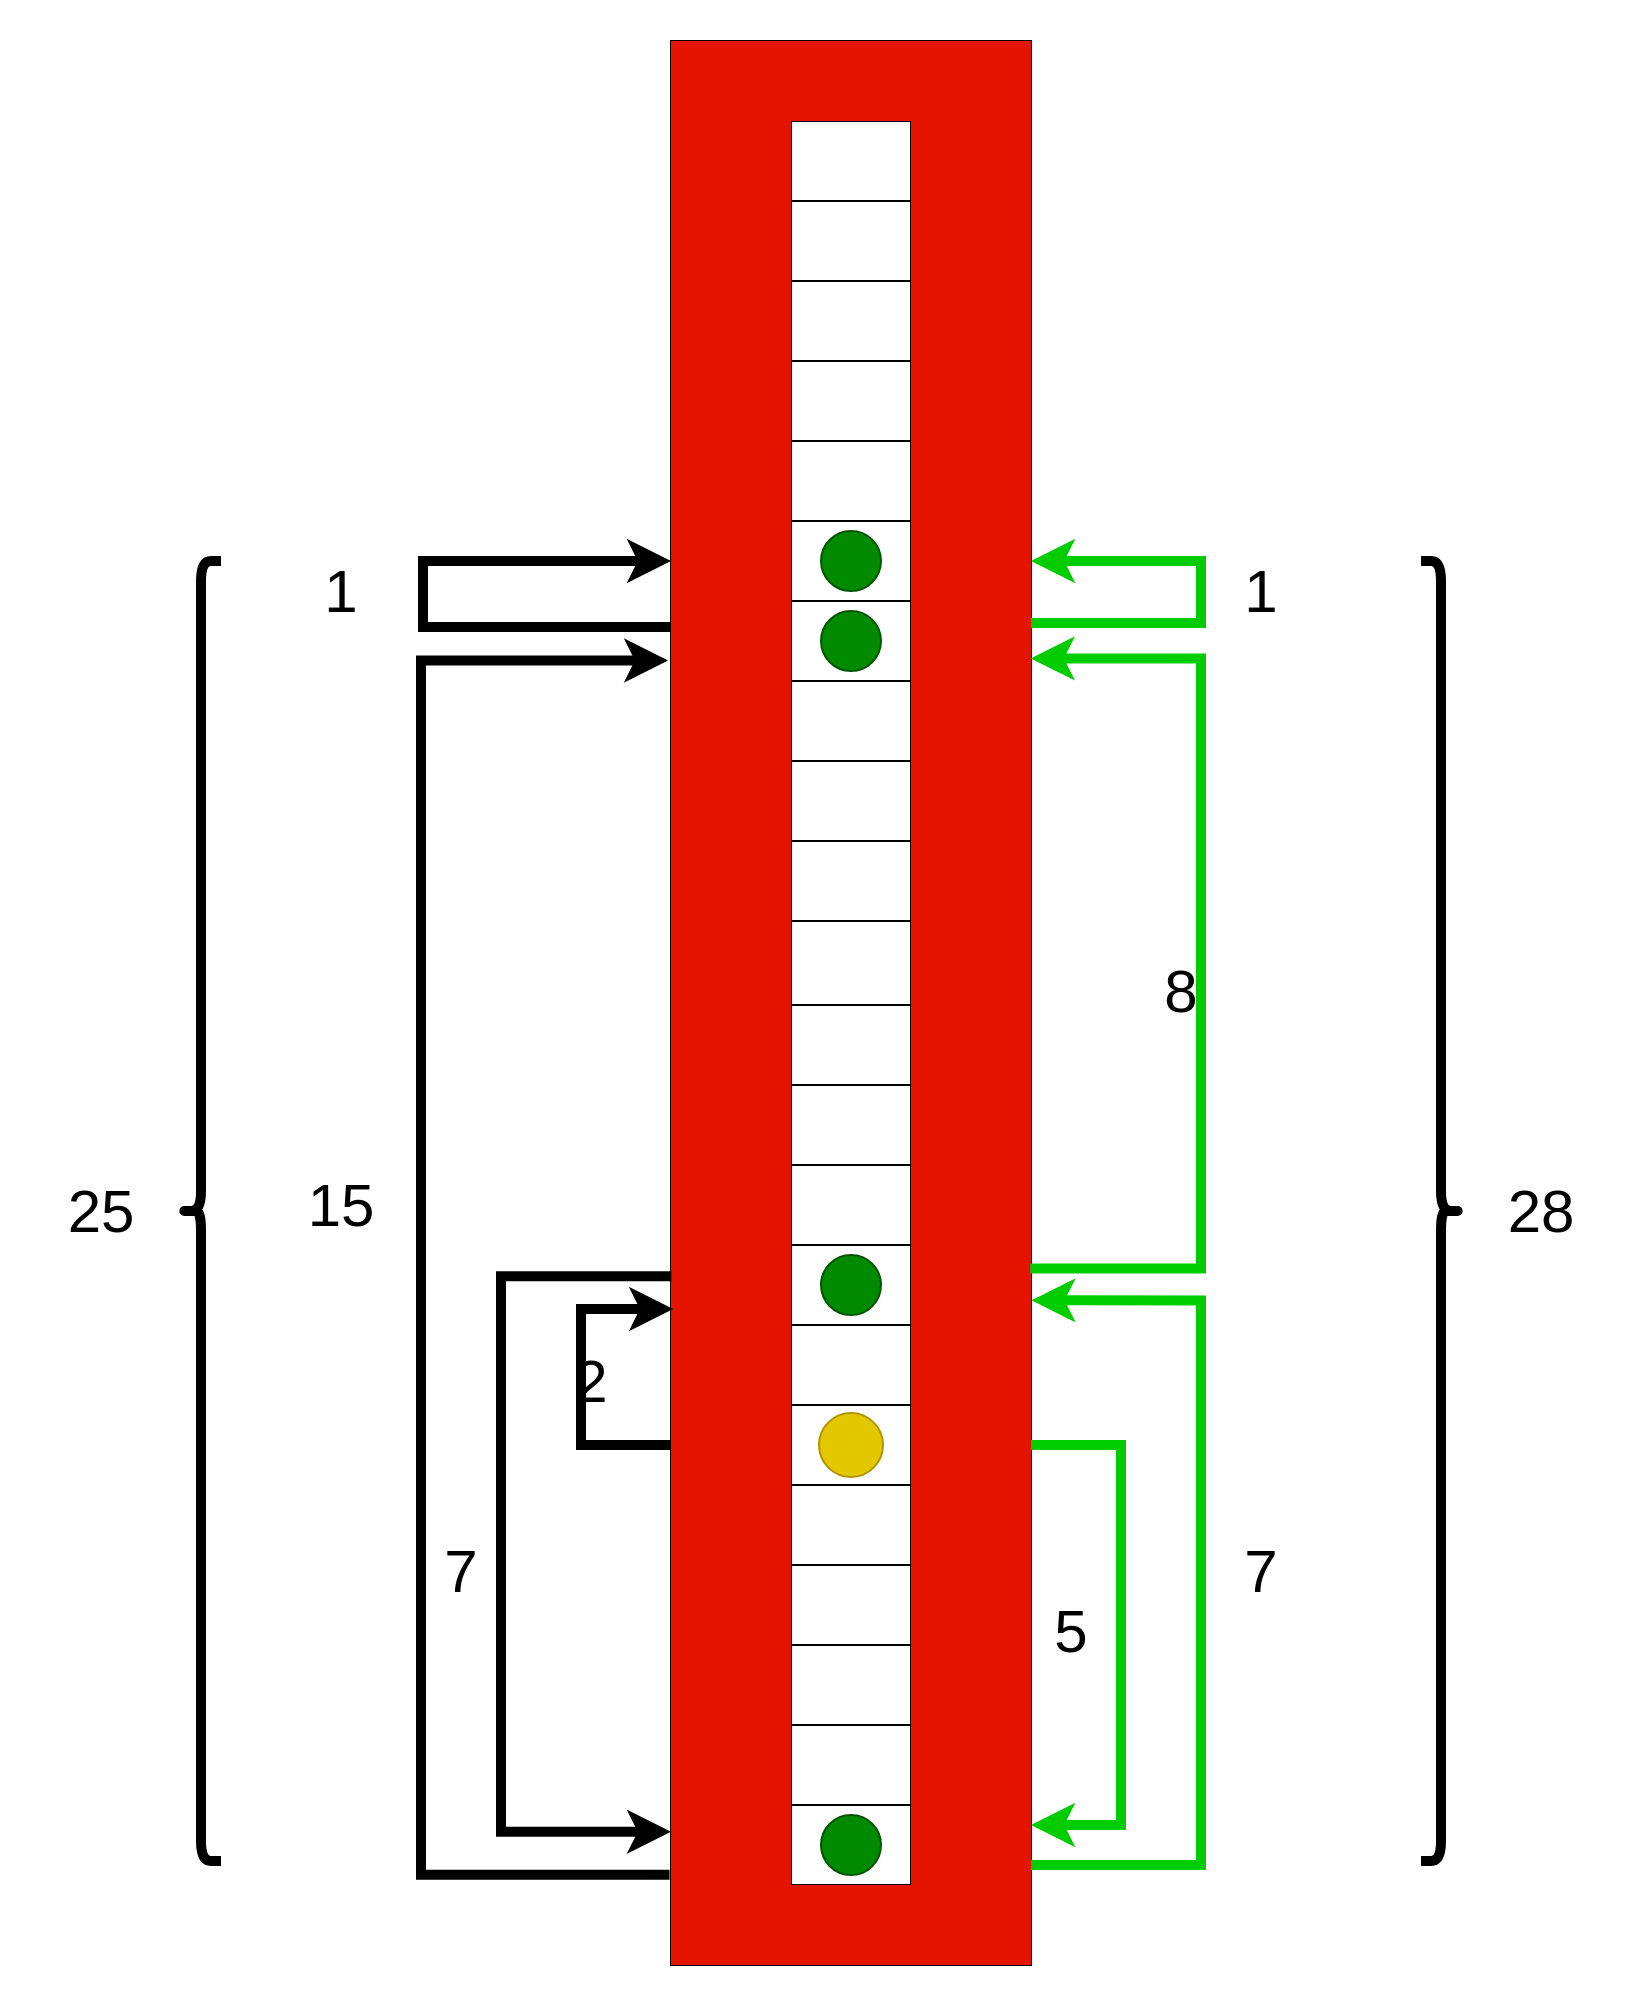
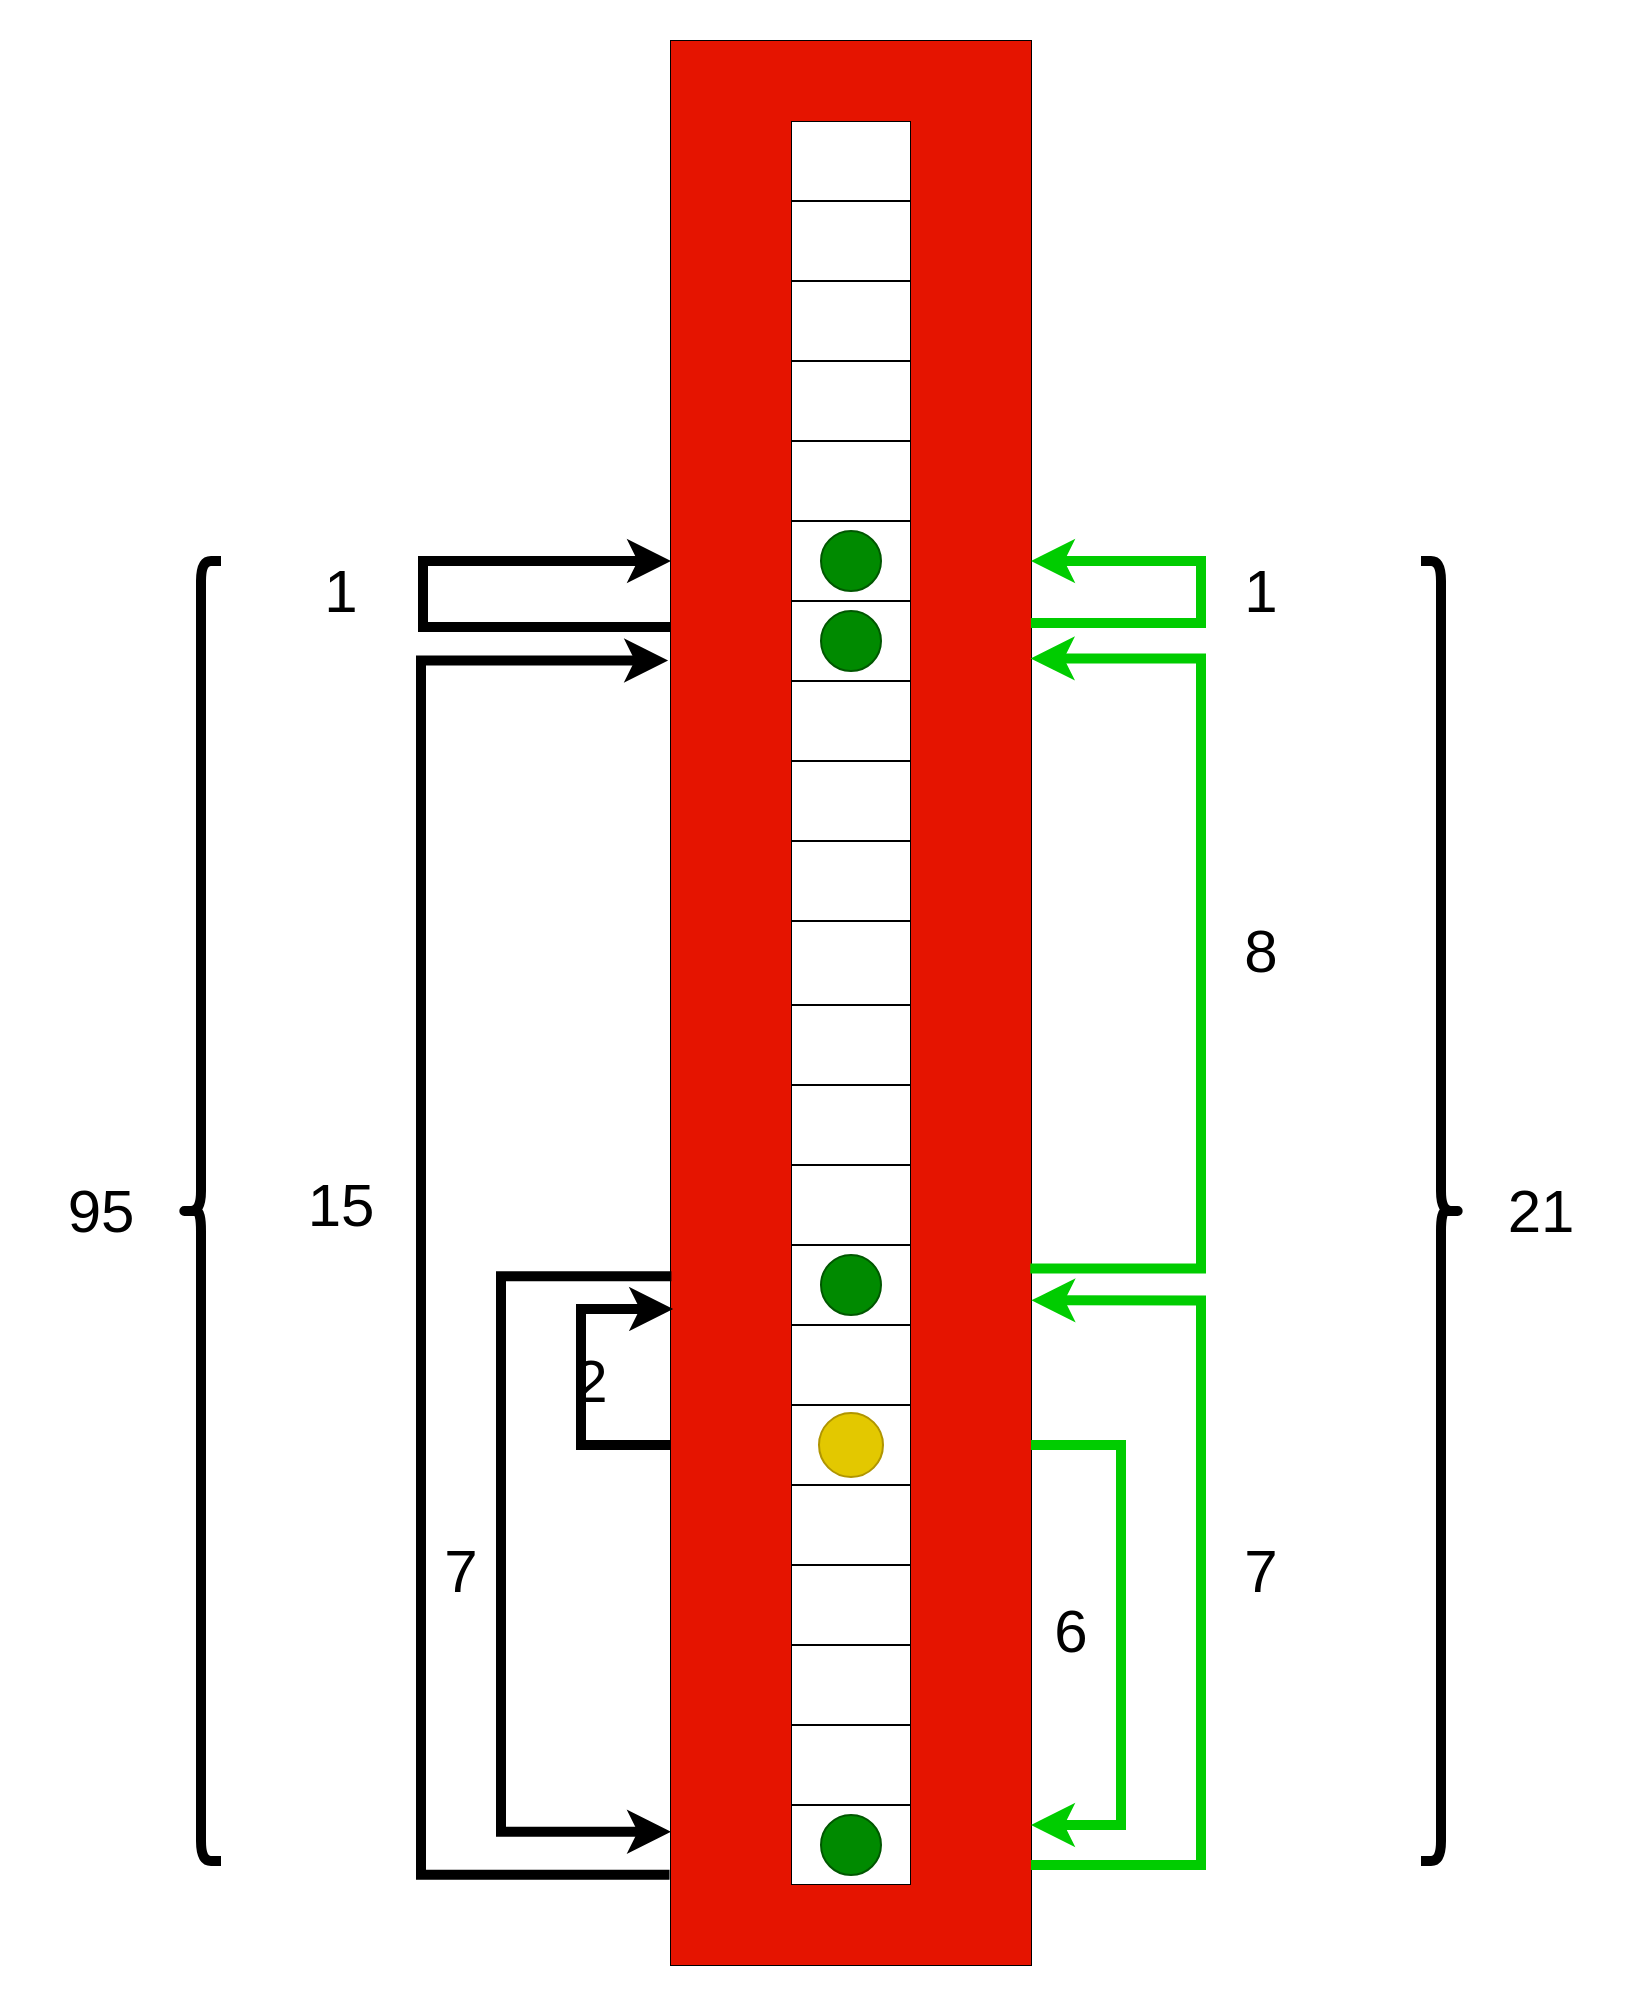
node "8": moved (1181, 991) -> (1261, 951)
node "25": label "25" -> "95"
node "28": label "28" -> "21"
node "5": label "5" -> "6"
